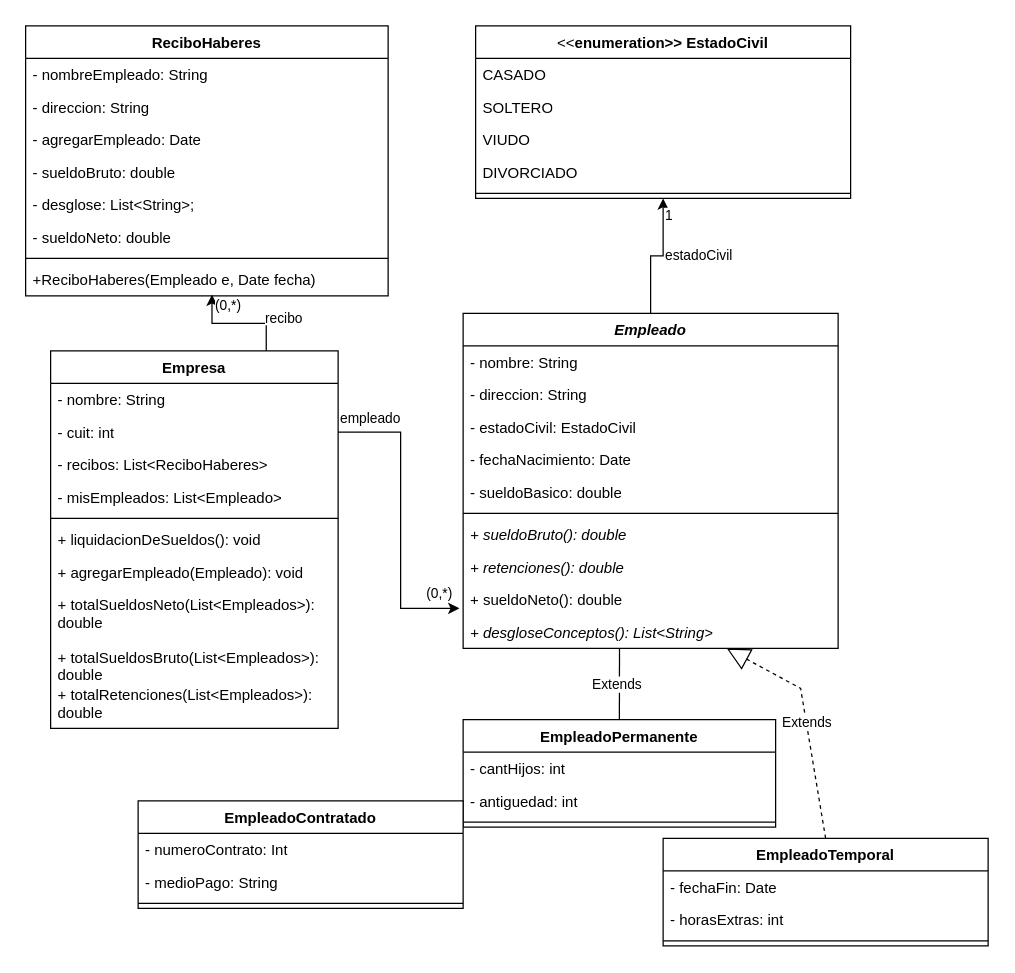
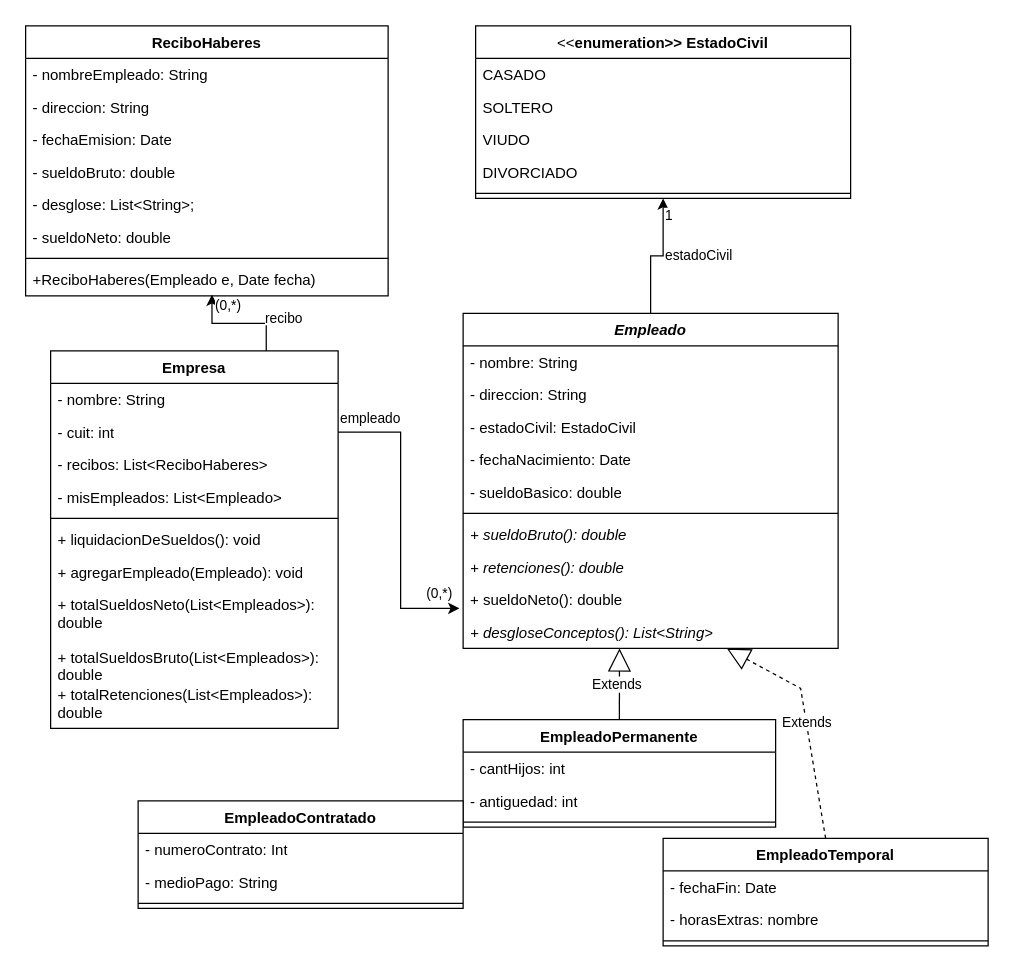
node "- agregarEmpleado: Date": label "- agregarEmpleado: Date" -> "- fechaEmision: Date"
edge "+ desgloseConceptos(): List<String>" -- "EmpleadoPermanente": arrowhead none -> block
node "- horasExtras: int": label "- horasExtras: int" -> "- horasExtras: nombre"
